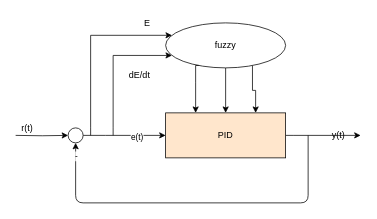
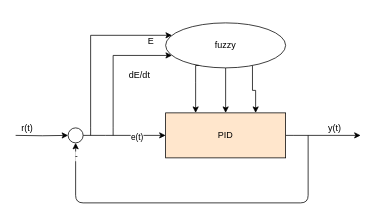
node "E": moved (147, 23) -> (150, 42)
node "y(t)": moved (338, 135) -> (334, 128)
